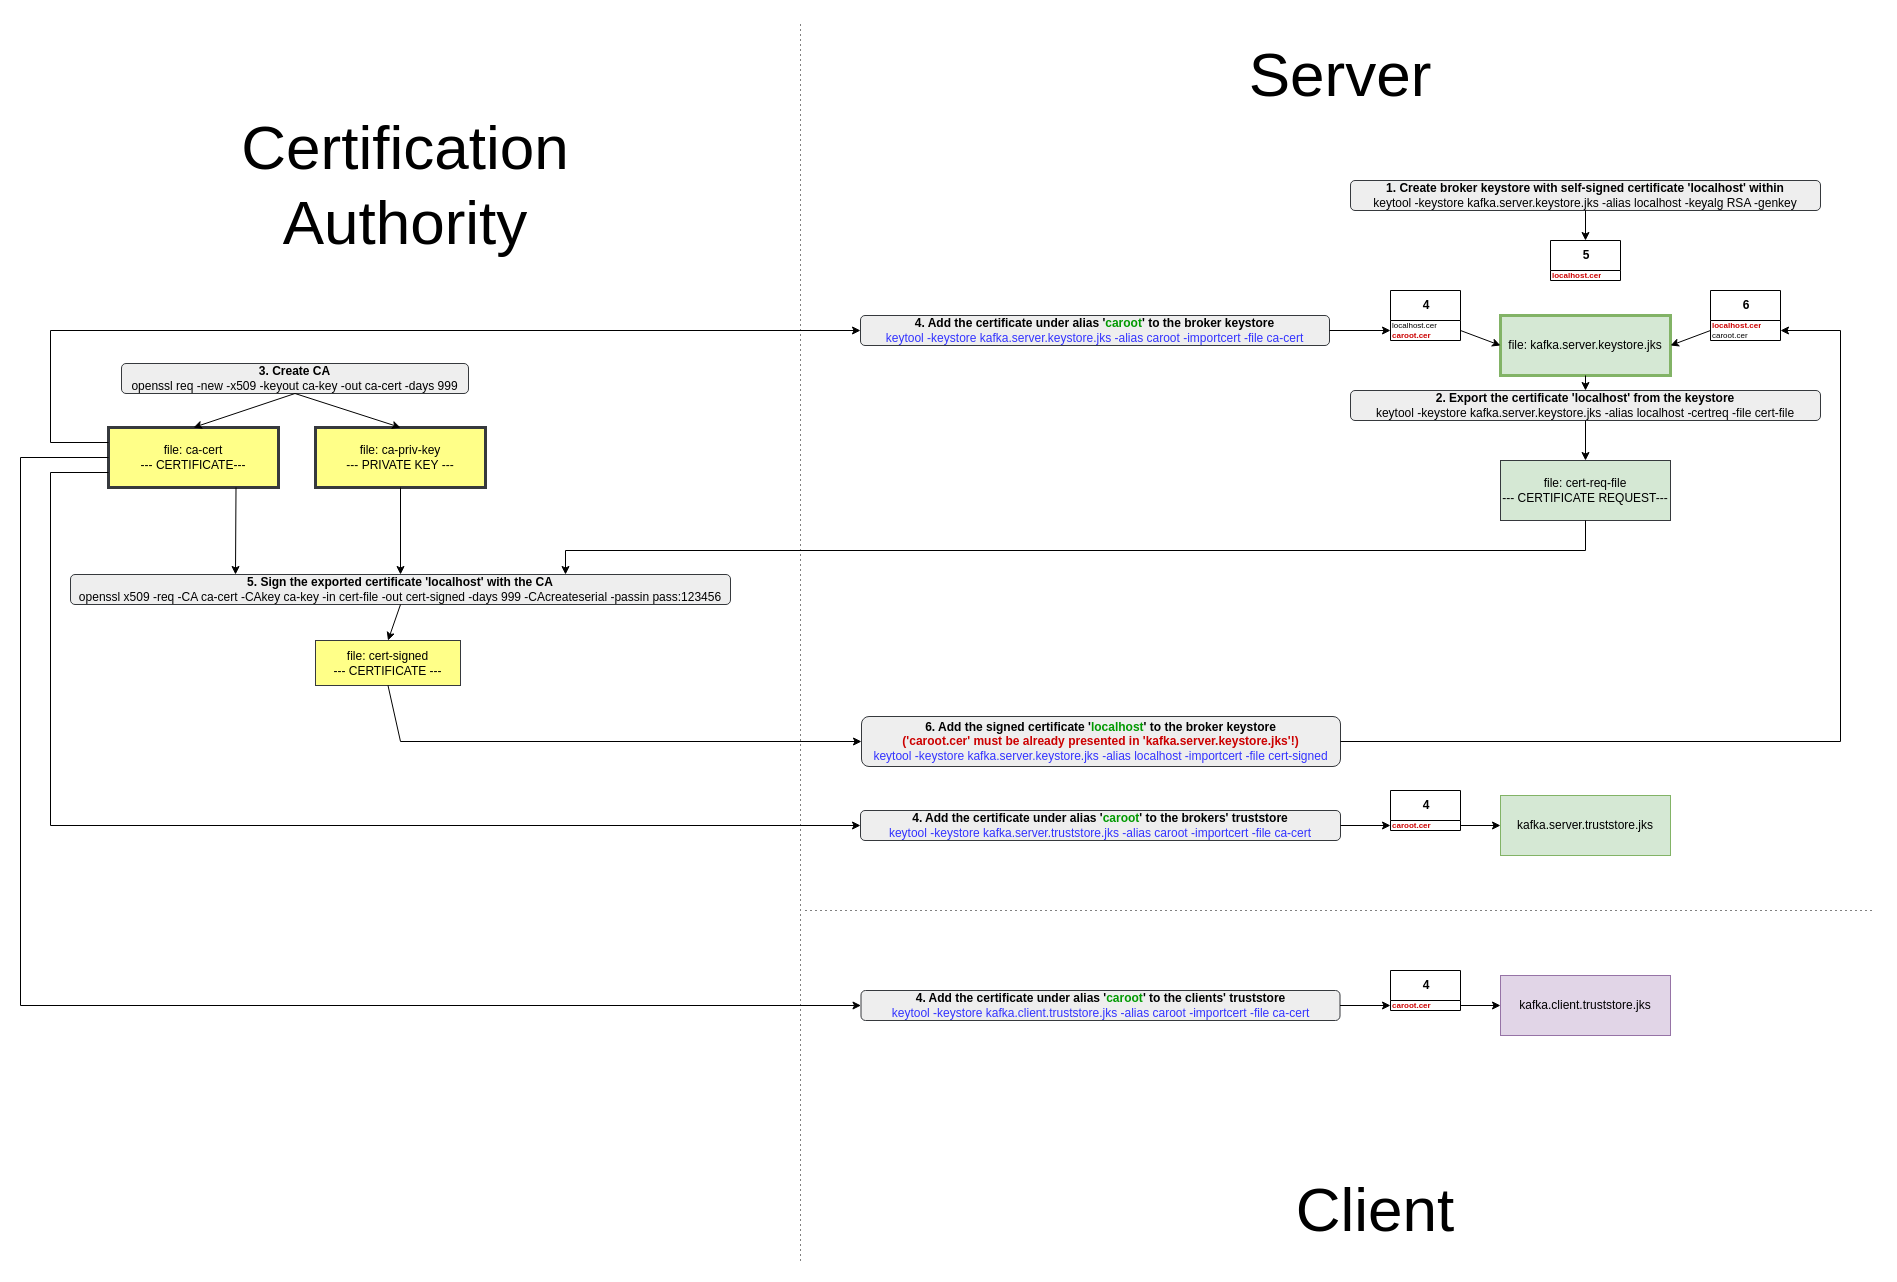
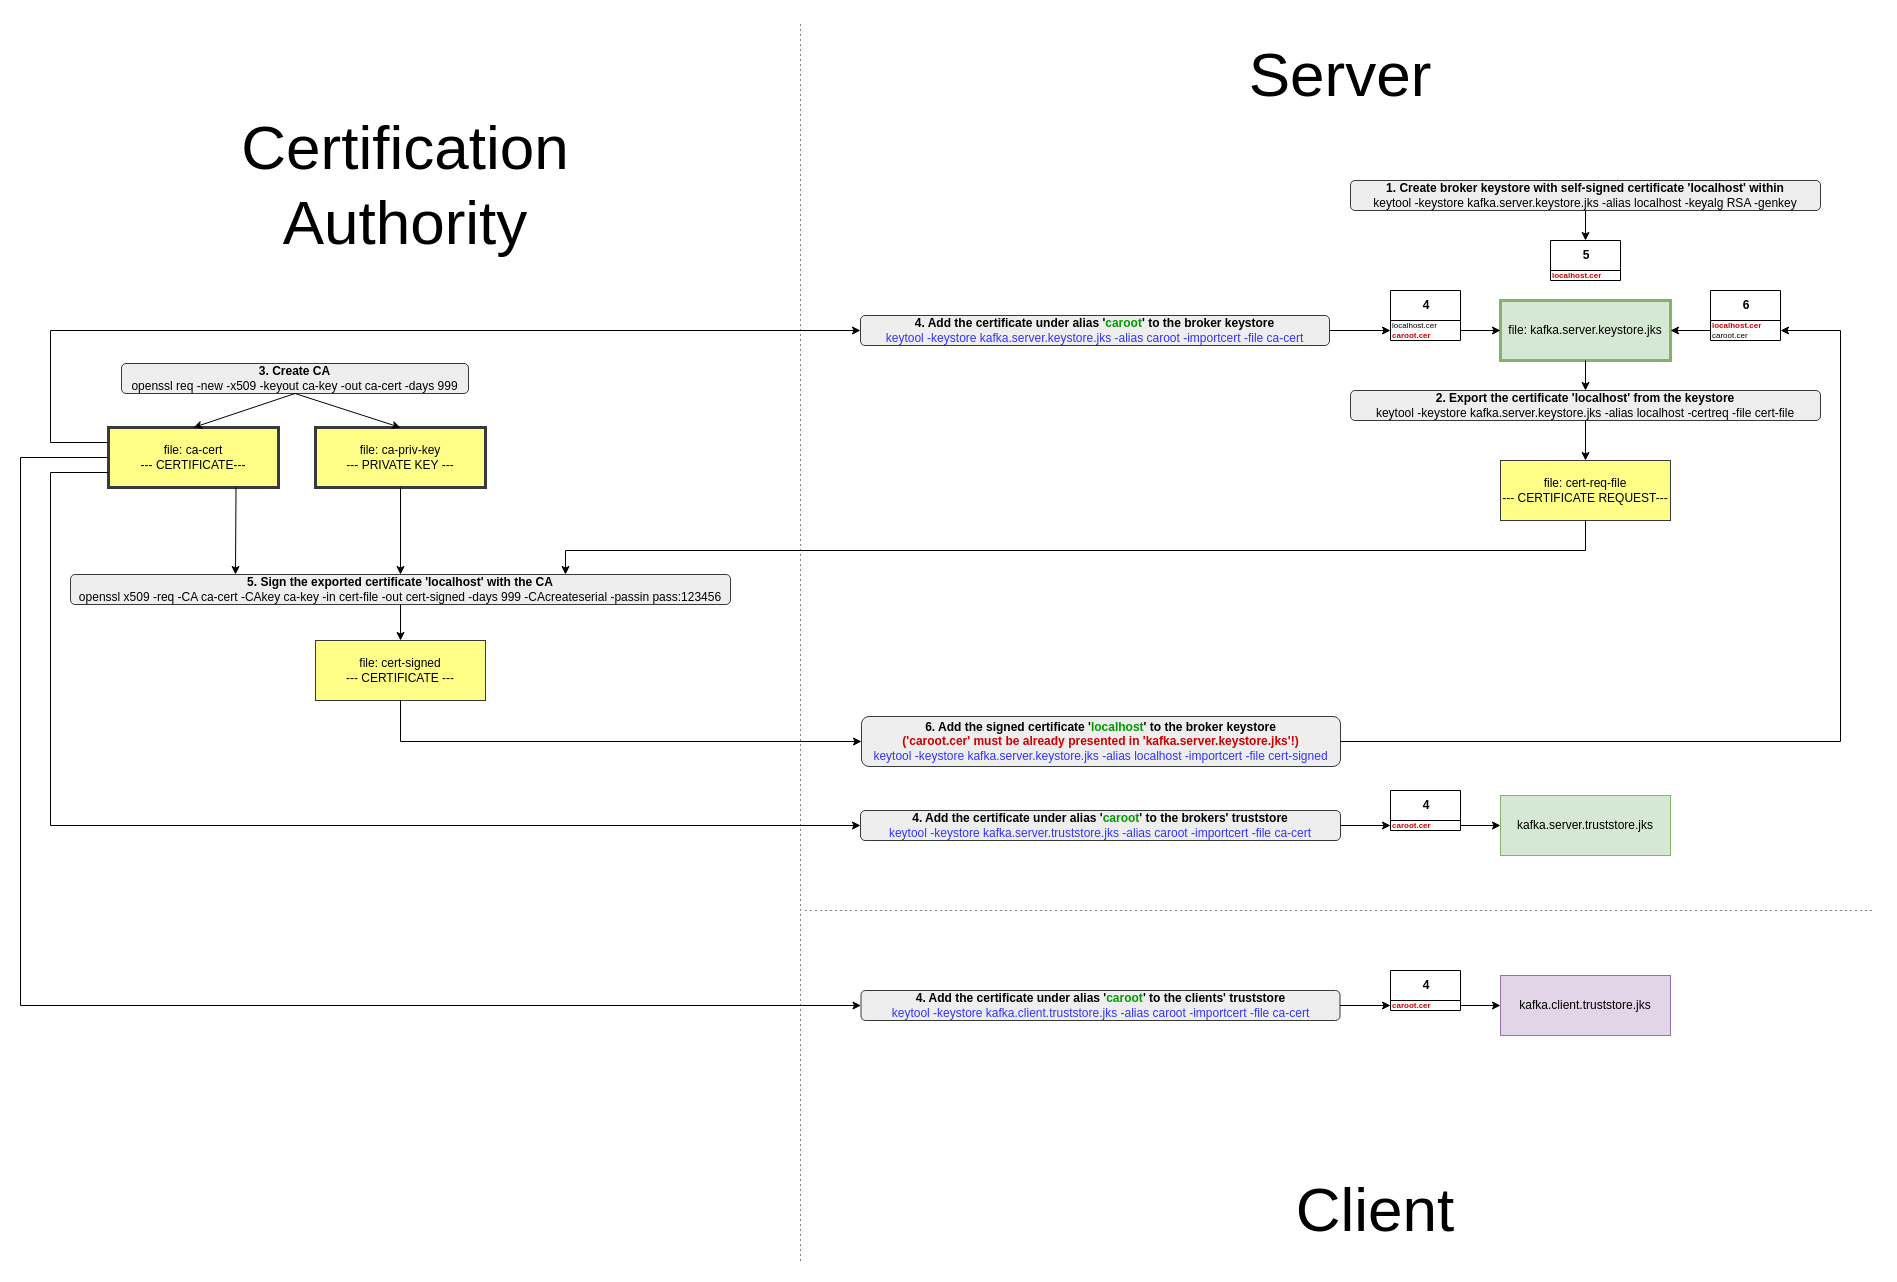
node "file: kafka.server.keystore.jks": moved (1586, 346) -> (1586, 331)
node "file: cert-req-file --- CERTIFICATE REQUEST---": fillcolor #d5e8d4 -> #ffff88
node "file: cert-signed --- CERTIFICATE ---": size 145x45 -> 170x60
